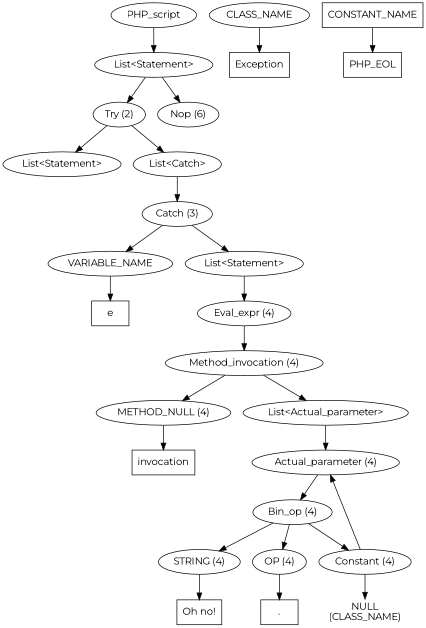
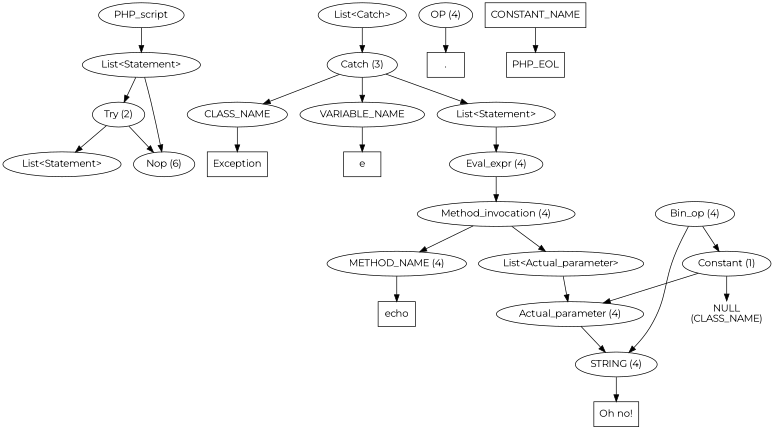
edge "Catch (3)" -> "CLASS_NAME": added
edge "Try (2)" -> "List<Catch>": now "Try (2)" -> "Nop (6)"
node "METHOD_NULL (4)": label "METHOD_NULL (4)" -> "METHOD_NAME (4)"
node "invocation": label "invocation" -> "echo"
edge "Actual_parameter (4)" -> "Bin_op (4)": now "Actual_parameter (4)" -> "STRING (4)"
edge "Bin_op (4)" -> "OP (4)": removed
node "Constant (4)": label "Constant (4)" -> "Constant (1)"
